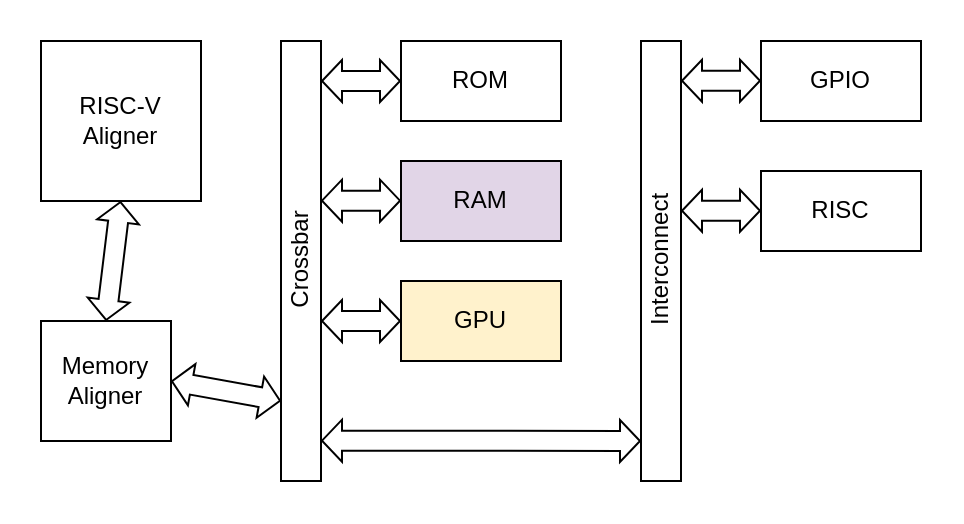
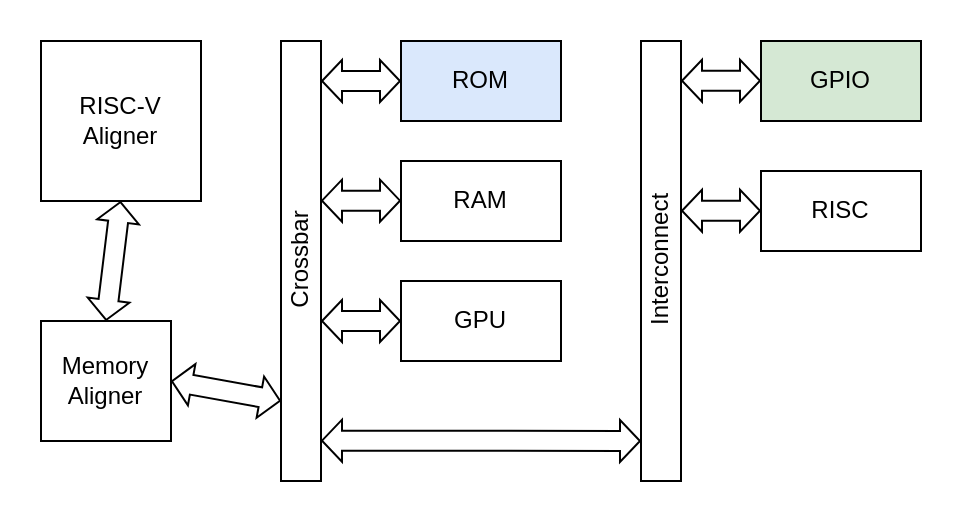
node "ROM": fillcolor #ffffff -> #dae8fc
node "GPIO": fillcolor #ffffff -> #d5e8d4
node "RAM": fillcolor #e1d5e7 -> #ffffff
node "GPU": fillcolor #fff2cc -> #ffffff
